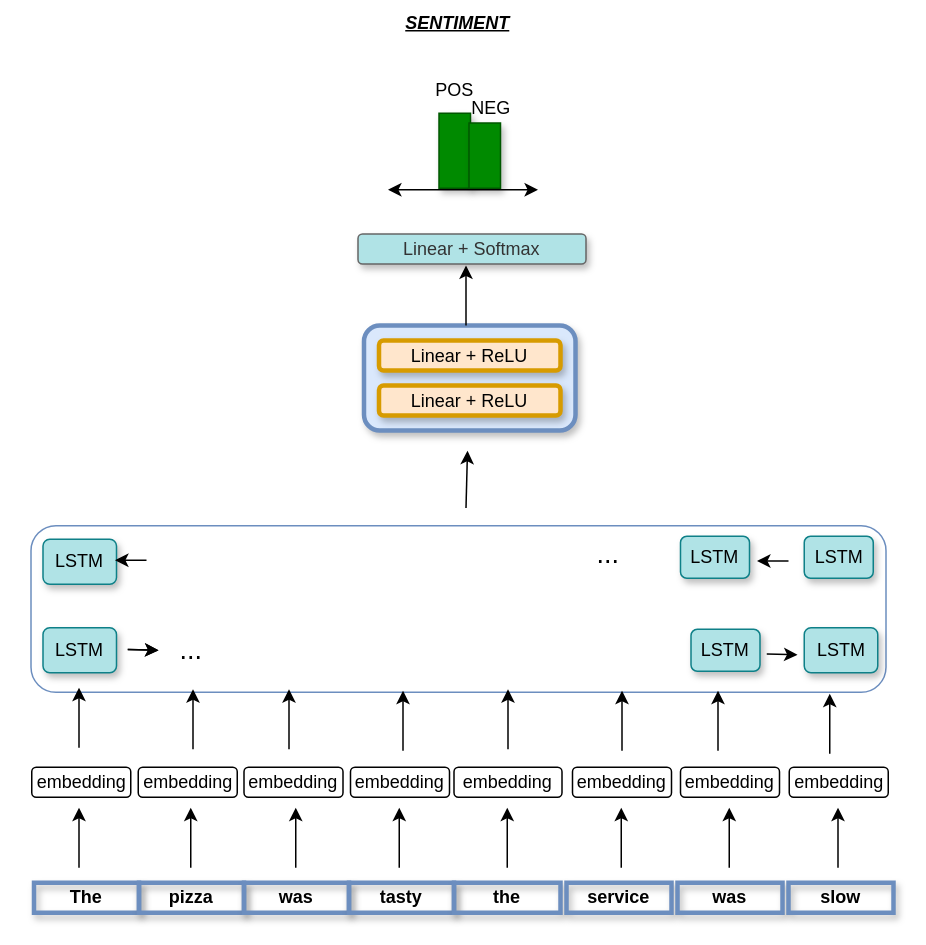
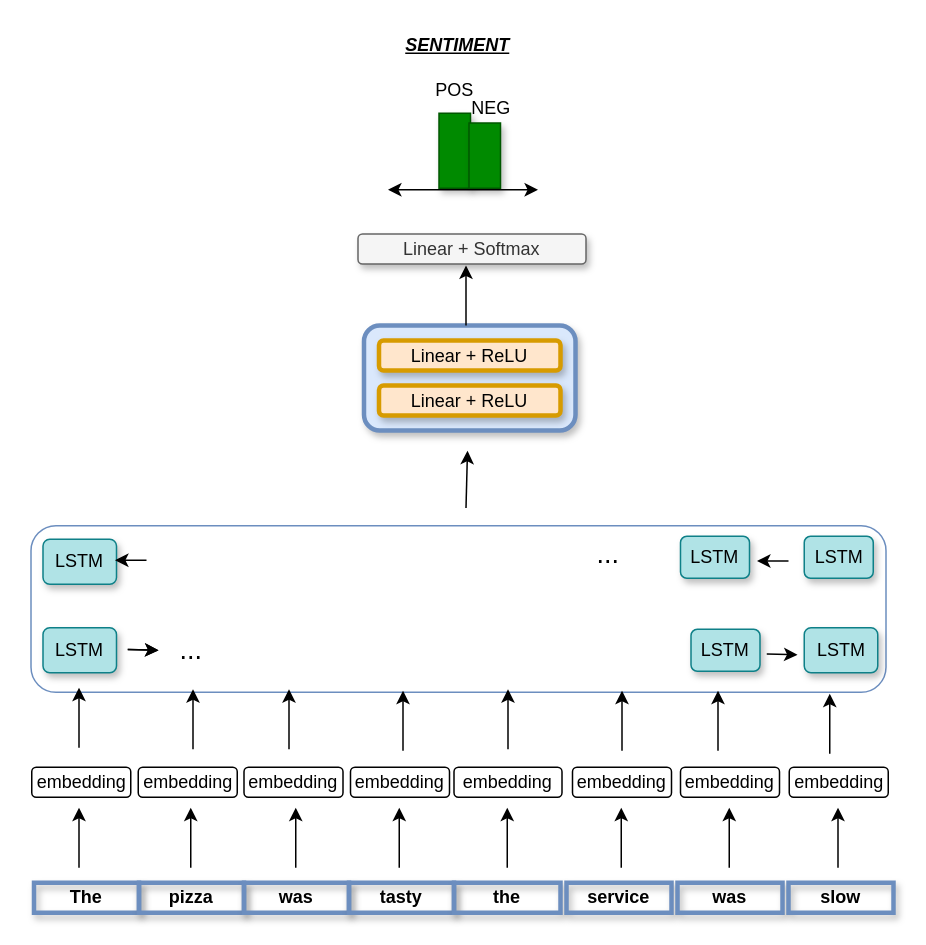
node "SENTIMENT": moved (463, 23) -> (463, 46)
node "Linear + Softmax": fillcolor #b0e3e6 -> #f5f5f5
